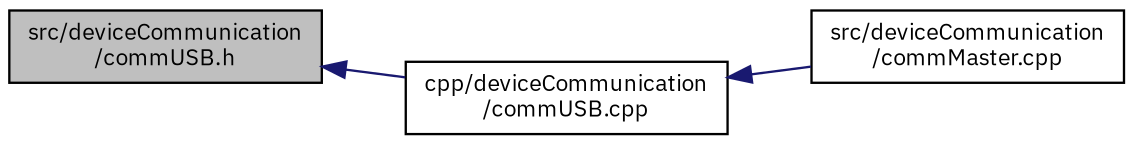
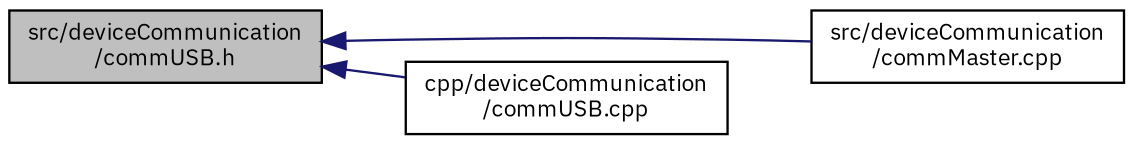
edge "src/deviceCommunication /commMaster.cpp" -> "cpp/deviceCommunication /commUSB.cpp": now "src/deviceCommunication /commMaster.cpp" -> "src/deviceCommunication /commUSB.h"
